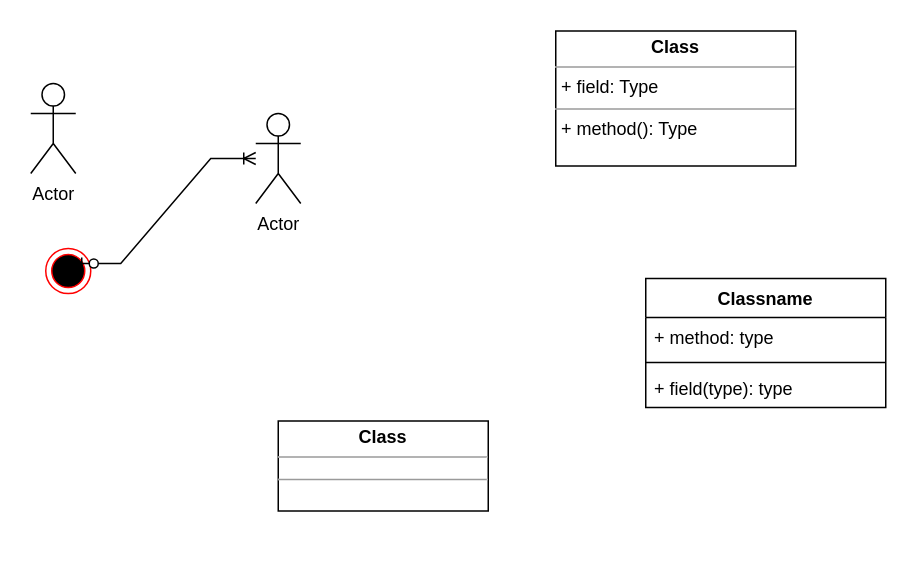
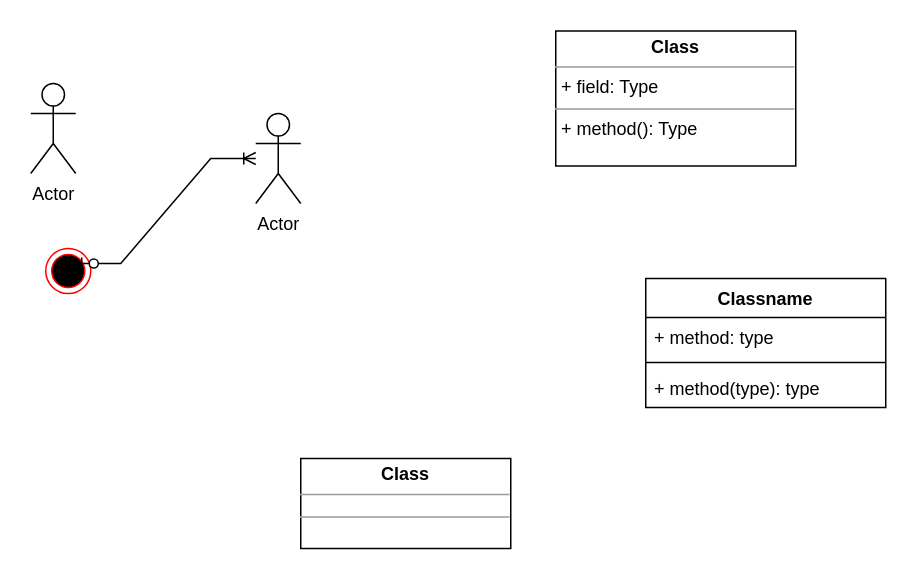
node "+ field(type): type": label "+ field(type): type" -> "+ method(type): type"
node "Class": moved (383, 466) -> (406, 503)
